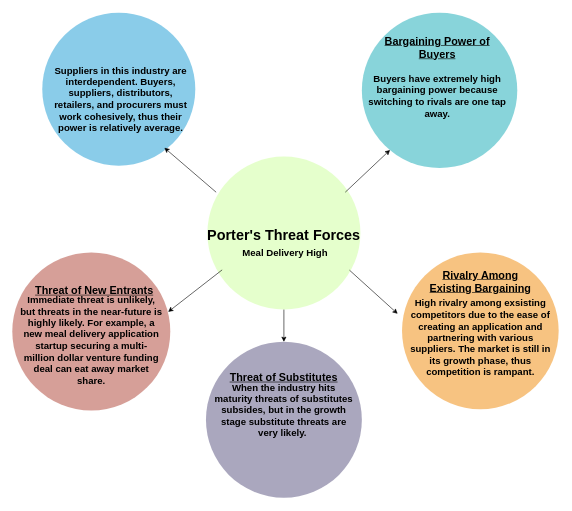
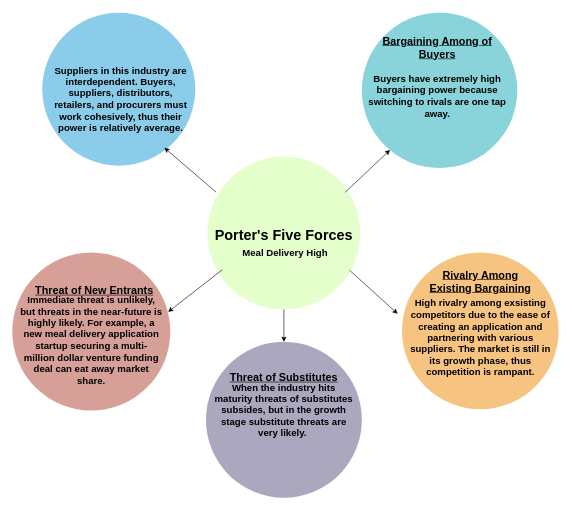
node "Bargaining Power of Buyers": label "Bargaining Power of Buyers" -> "Bargaining Among of Buyers"
node "Porter's Threat Forces": label "Porter's Threat Forces" -> "Porter's Five Forces"
